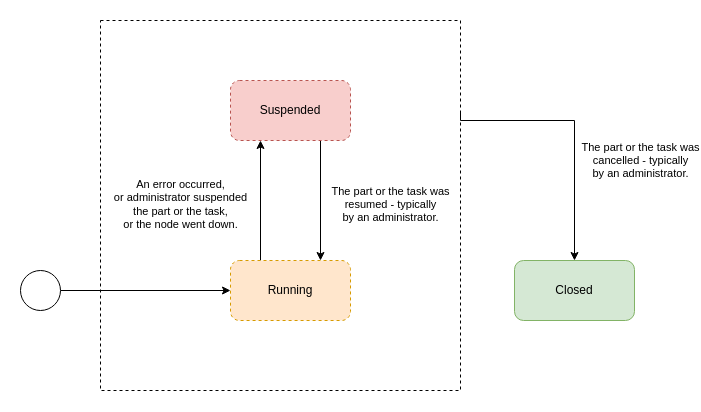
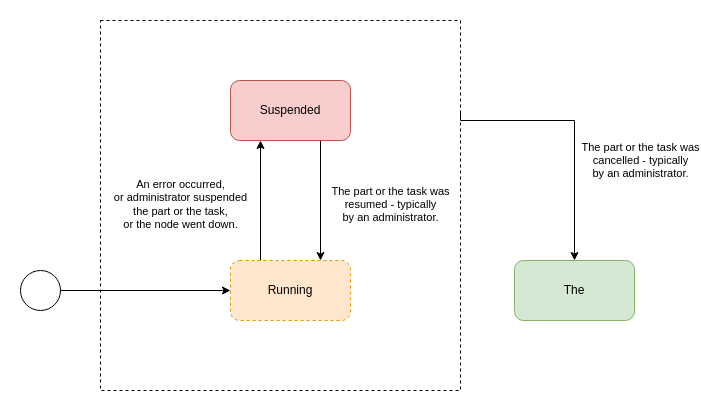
node "Suspended": style dashed -> solid
node "Closed": label "Closed" -> "The"
